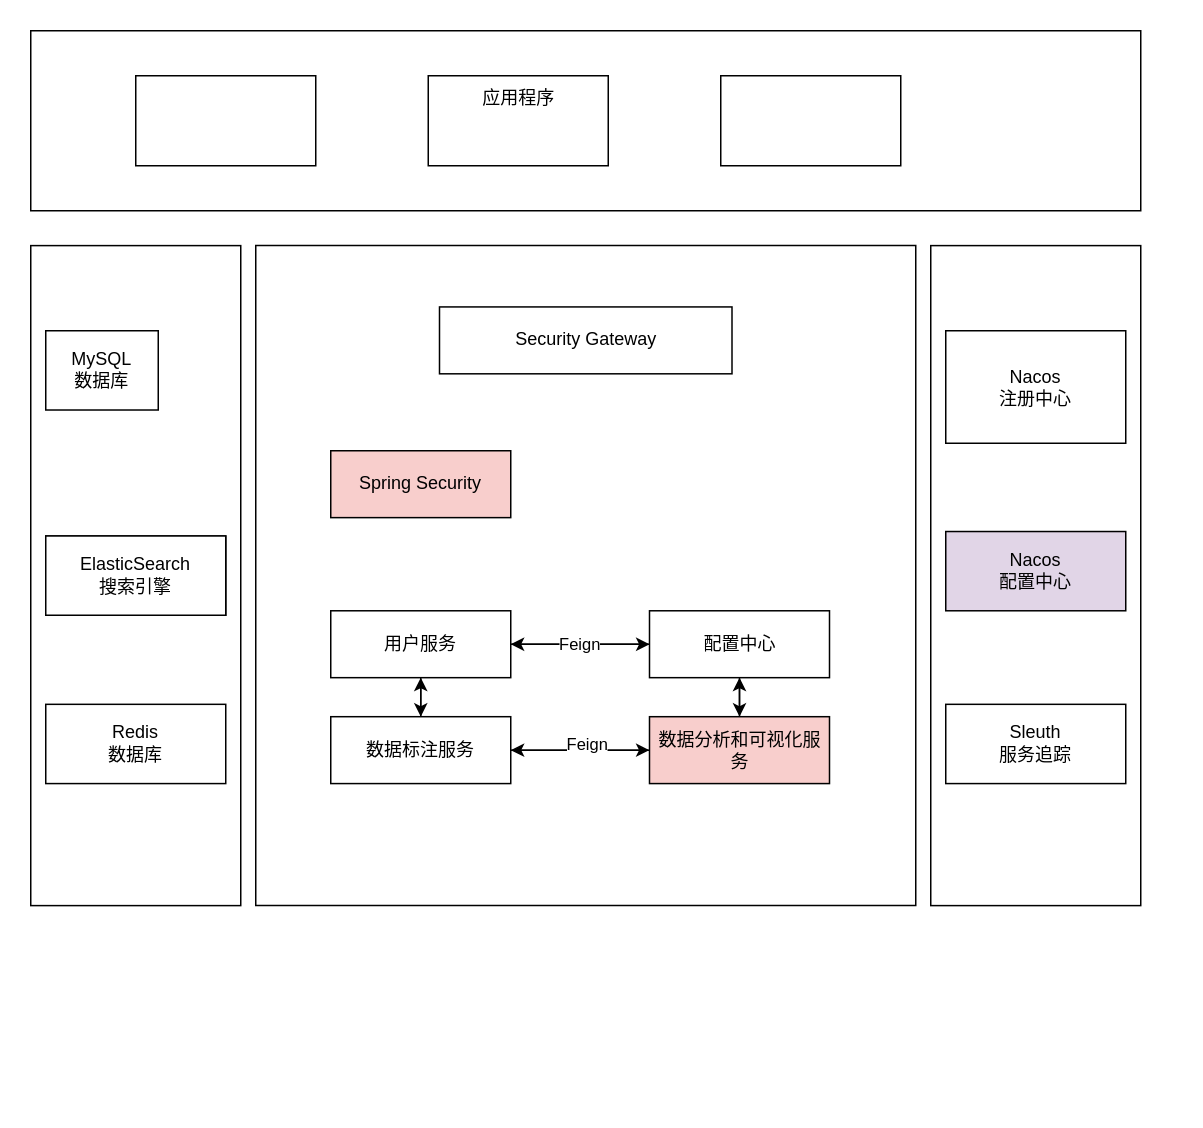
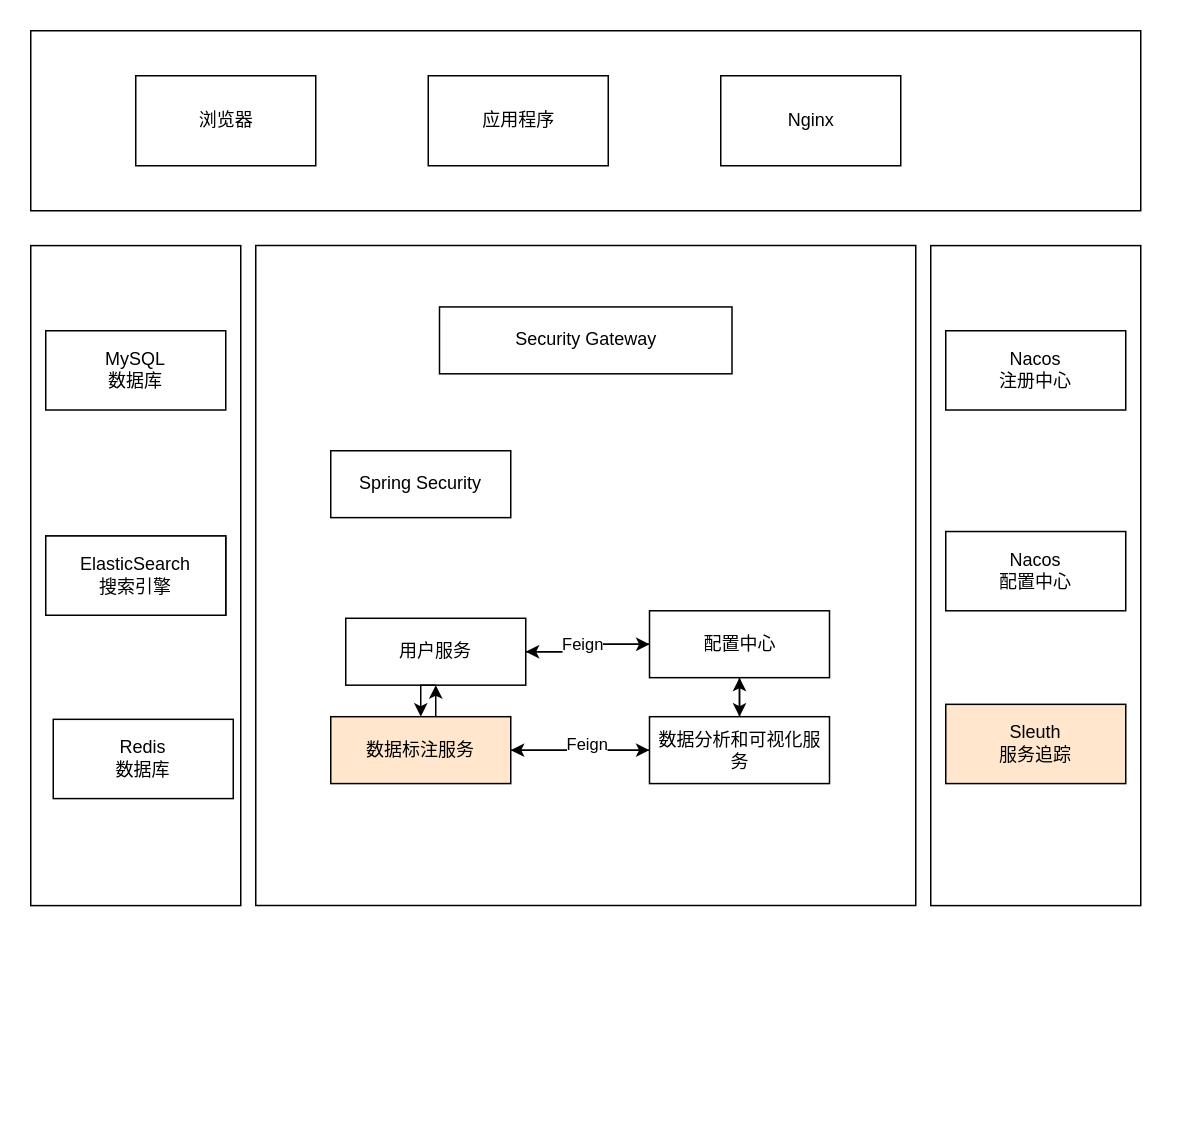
node "应用程序": moved (518, 98) -> (518, 121)
node "浏览器": added
node "Nginx": added
node "MySQL 数据库": size 113x79 -> 180x79
node "Nacos 注册中心": size 180x113 -> 180x79
node "Spring Security": fillcolor #f8cecc -> #ffffff
node "Nacos 配置中心": fillcolor #e1d5e7 -> #ffffff
node "用户服务": moved (421, 644) -> (436, 652)
node "Redis 数据库": moved (136, 744) -> (143, 759)
node "Sleuth 服务追踪": fillcolor #ffffff -> #ffe6cc
node "数据标注服务": fillcolor #ffffff -> #ffe6cc
node "数据分析和可视化服务": fillcolor #f8cecc -> #ffffff
